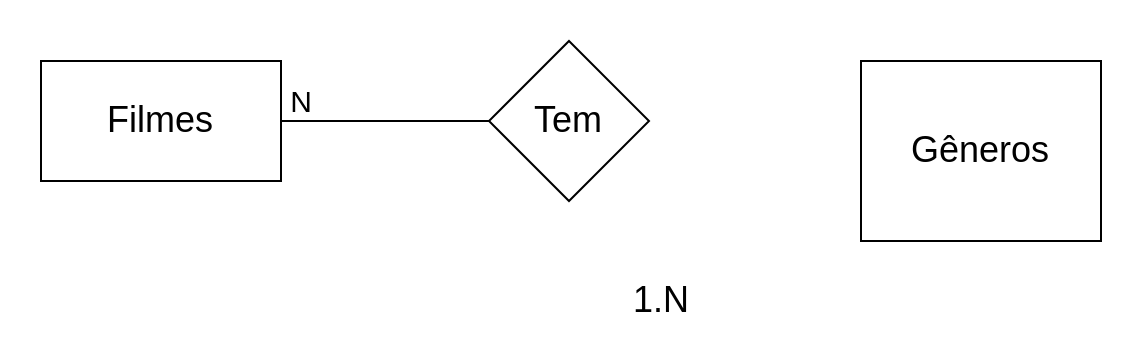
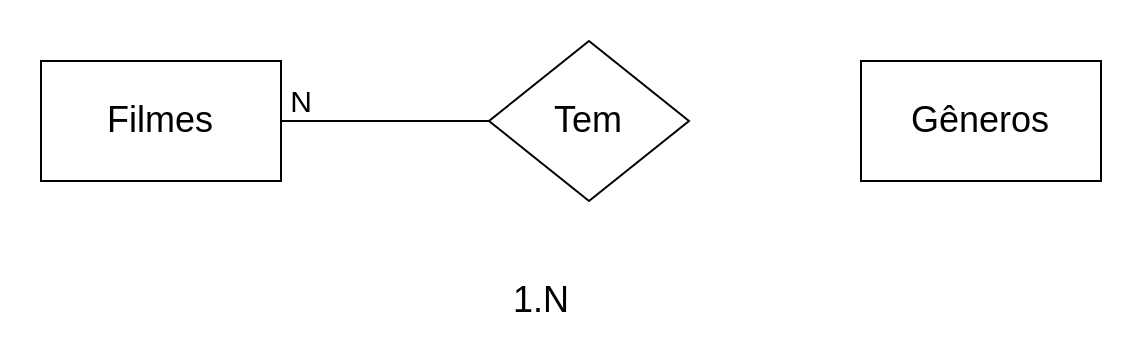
node "Tem": size 160x160 -> 200x160
node "Gêneros": size 240x180 -> 240x120
node "1.N": moved (661, 301) -> (541, 301)
